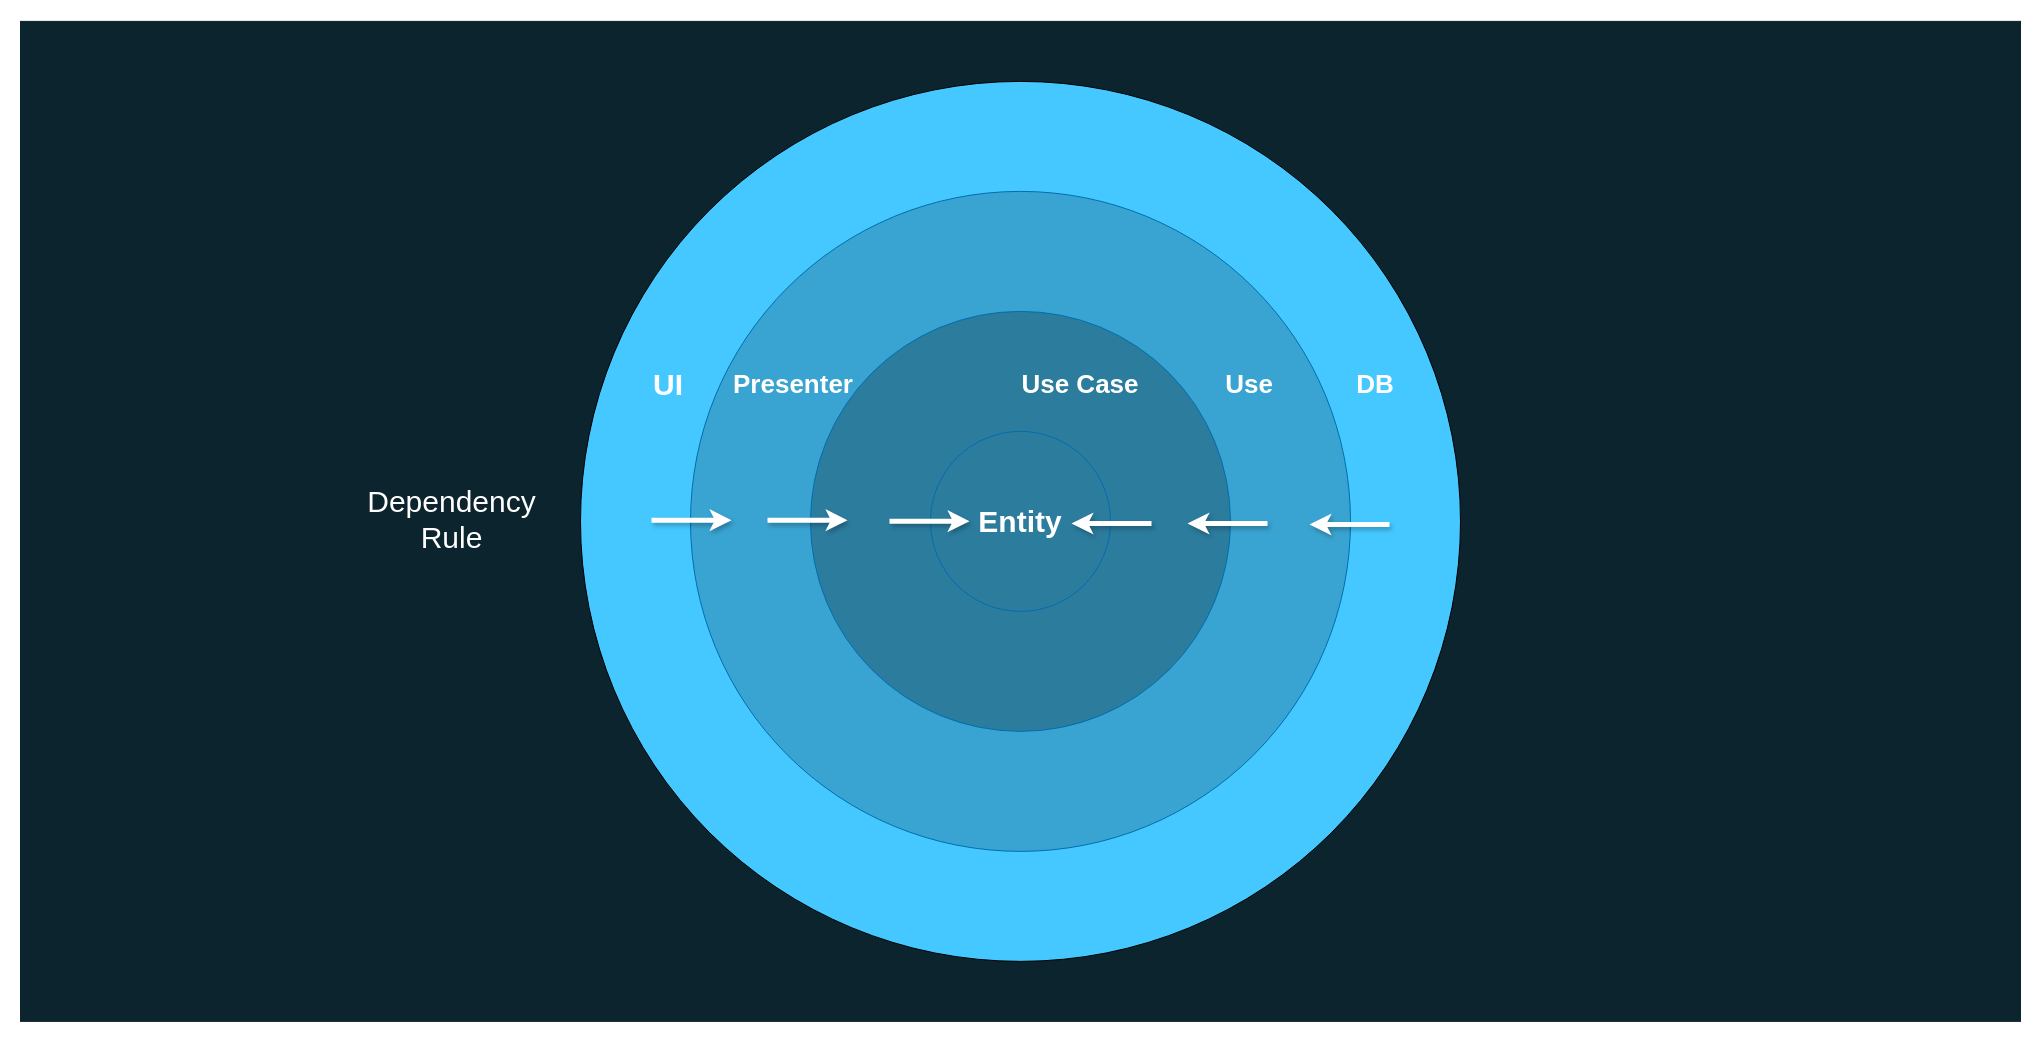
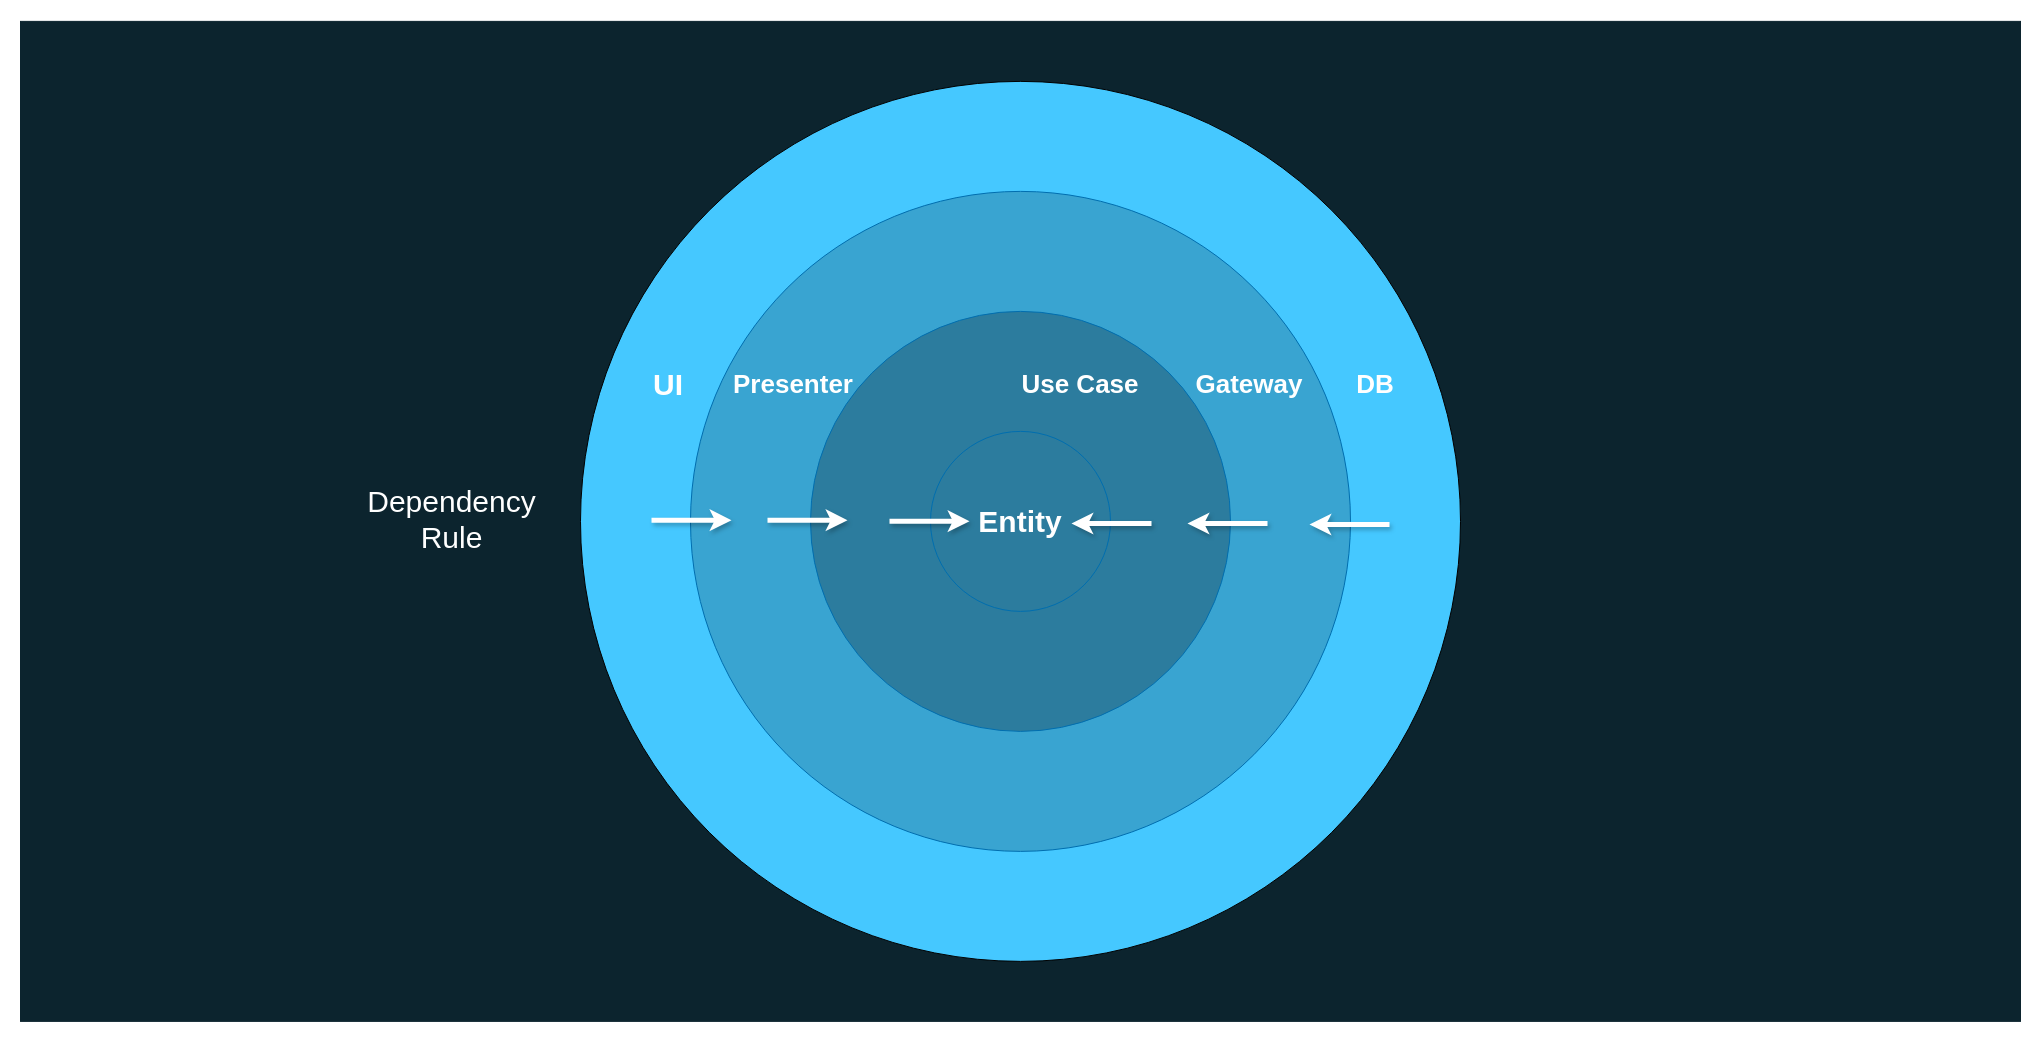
node "Use": label "Use" -> "Gateway"
